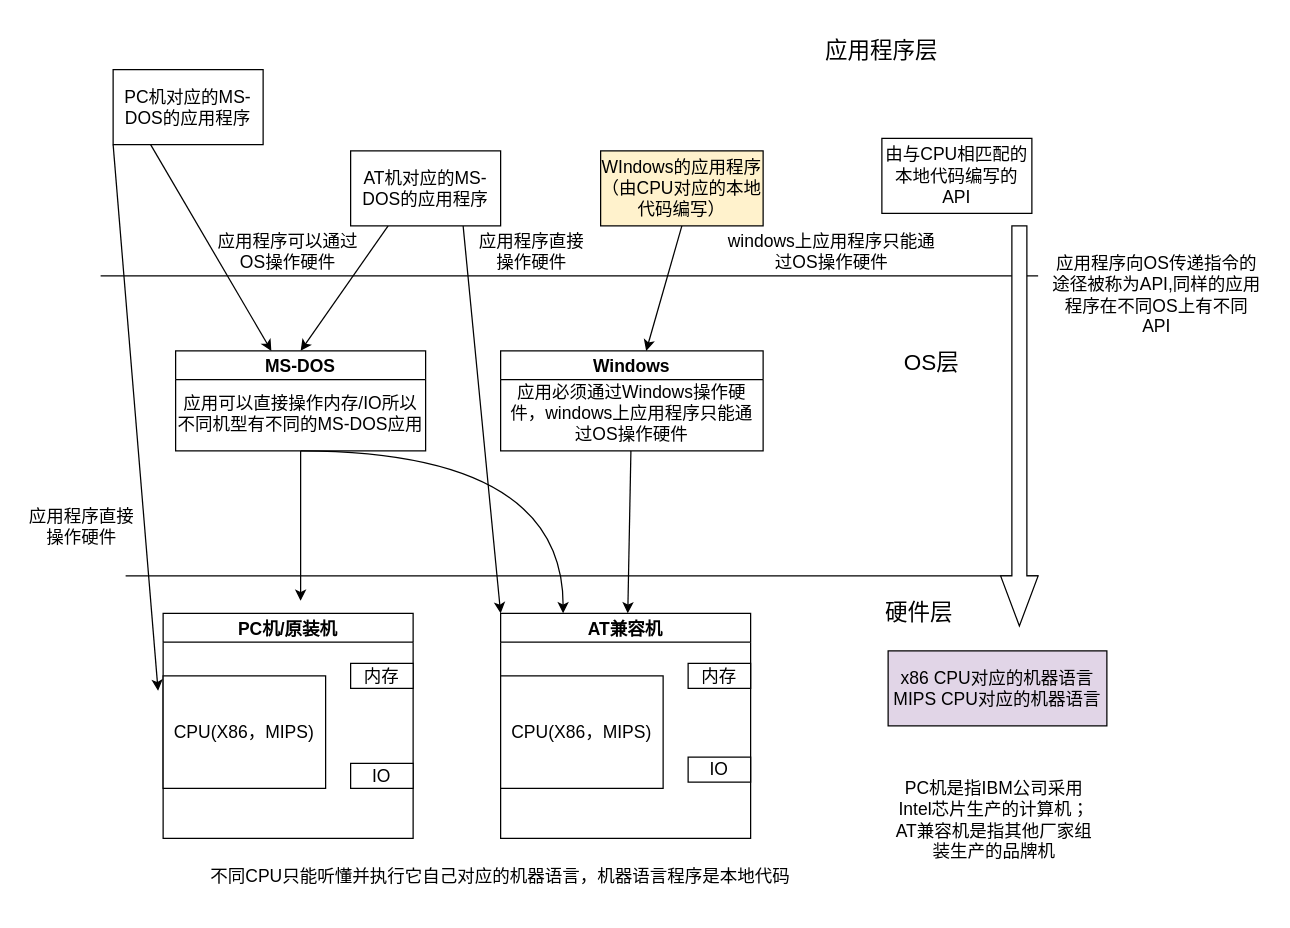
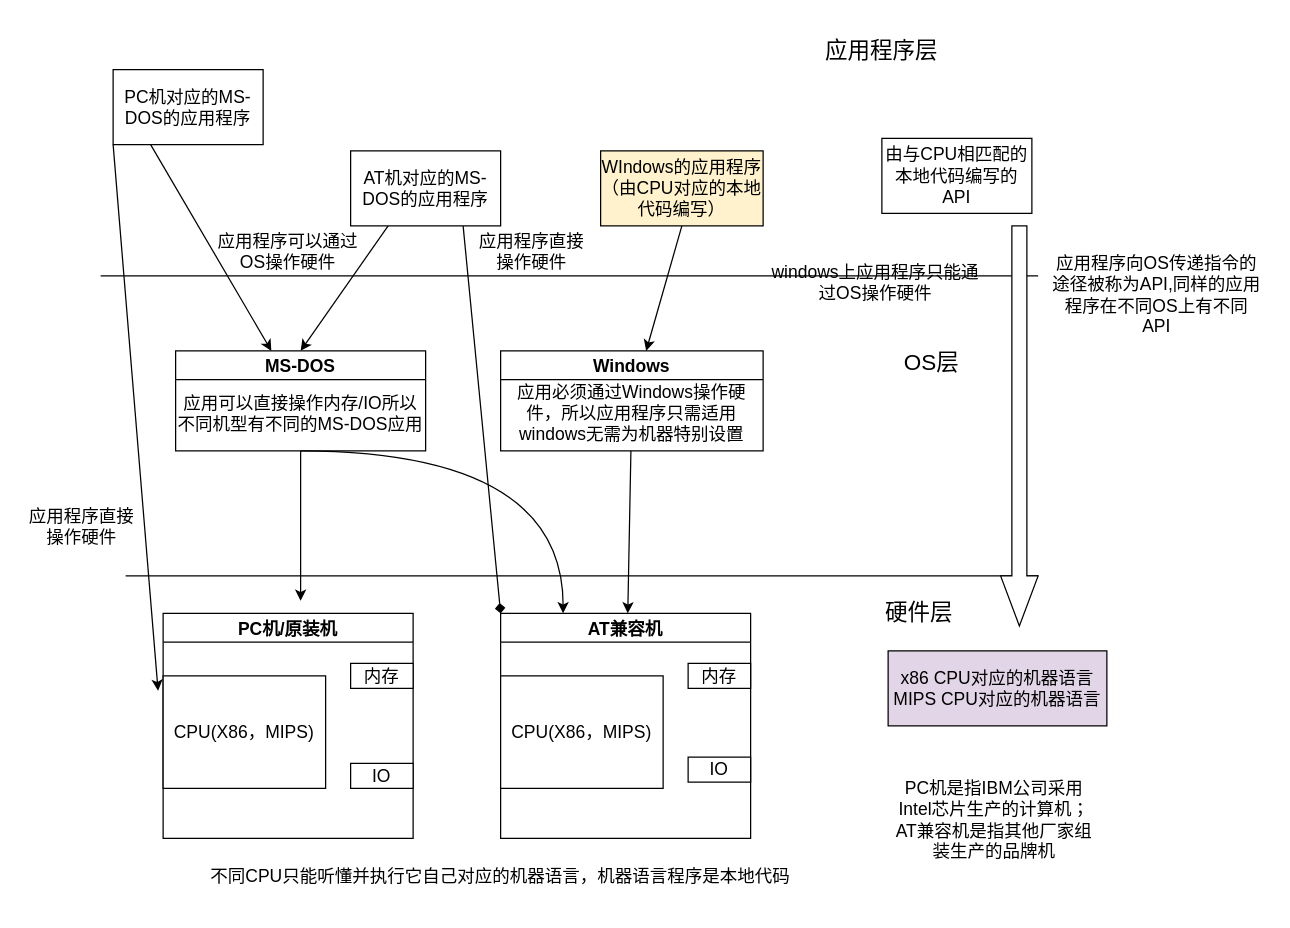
node "windows上应用程序只能通过OS操作硬件": moved (832, 251) -> (876, 282)
node "应用必须通过Windows操作硬件，windows上应用程序只能通过OS操作硬件": label "应用必须通过Windows操作硬件，windows上应用程序只能通过OS操作硬件" -> "应用必须通过Windows操作硬件，所以应用程序只需适用windows无需为机器特别设置"
edge "AT机对应的MS-DOS的应用程序" -> "AT兼容机": arrowhead classic -> diamond
